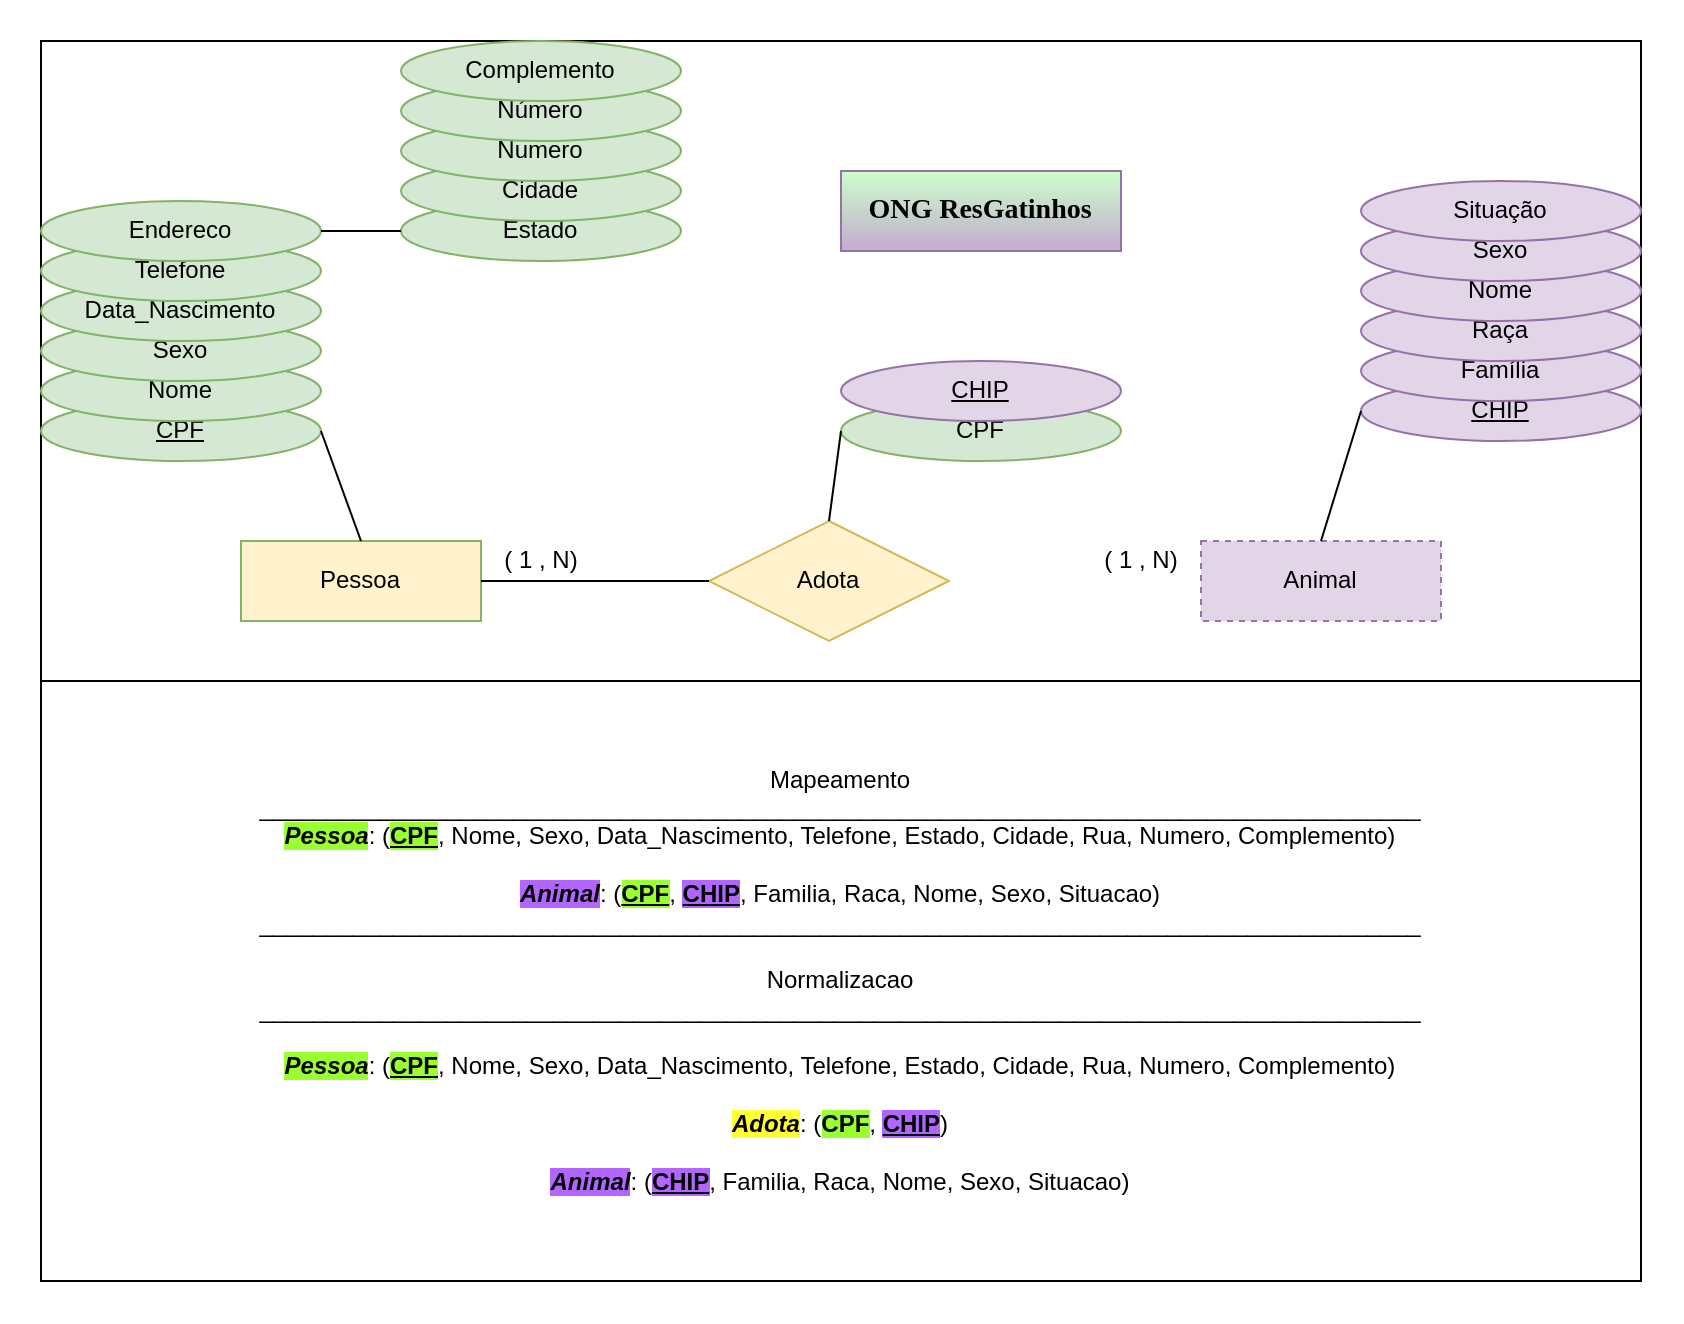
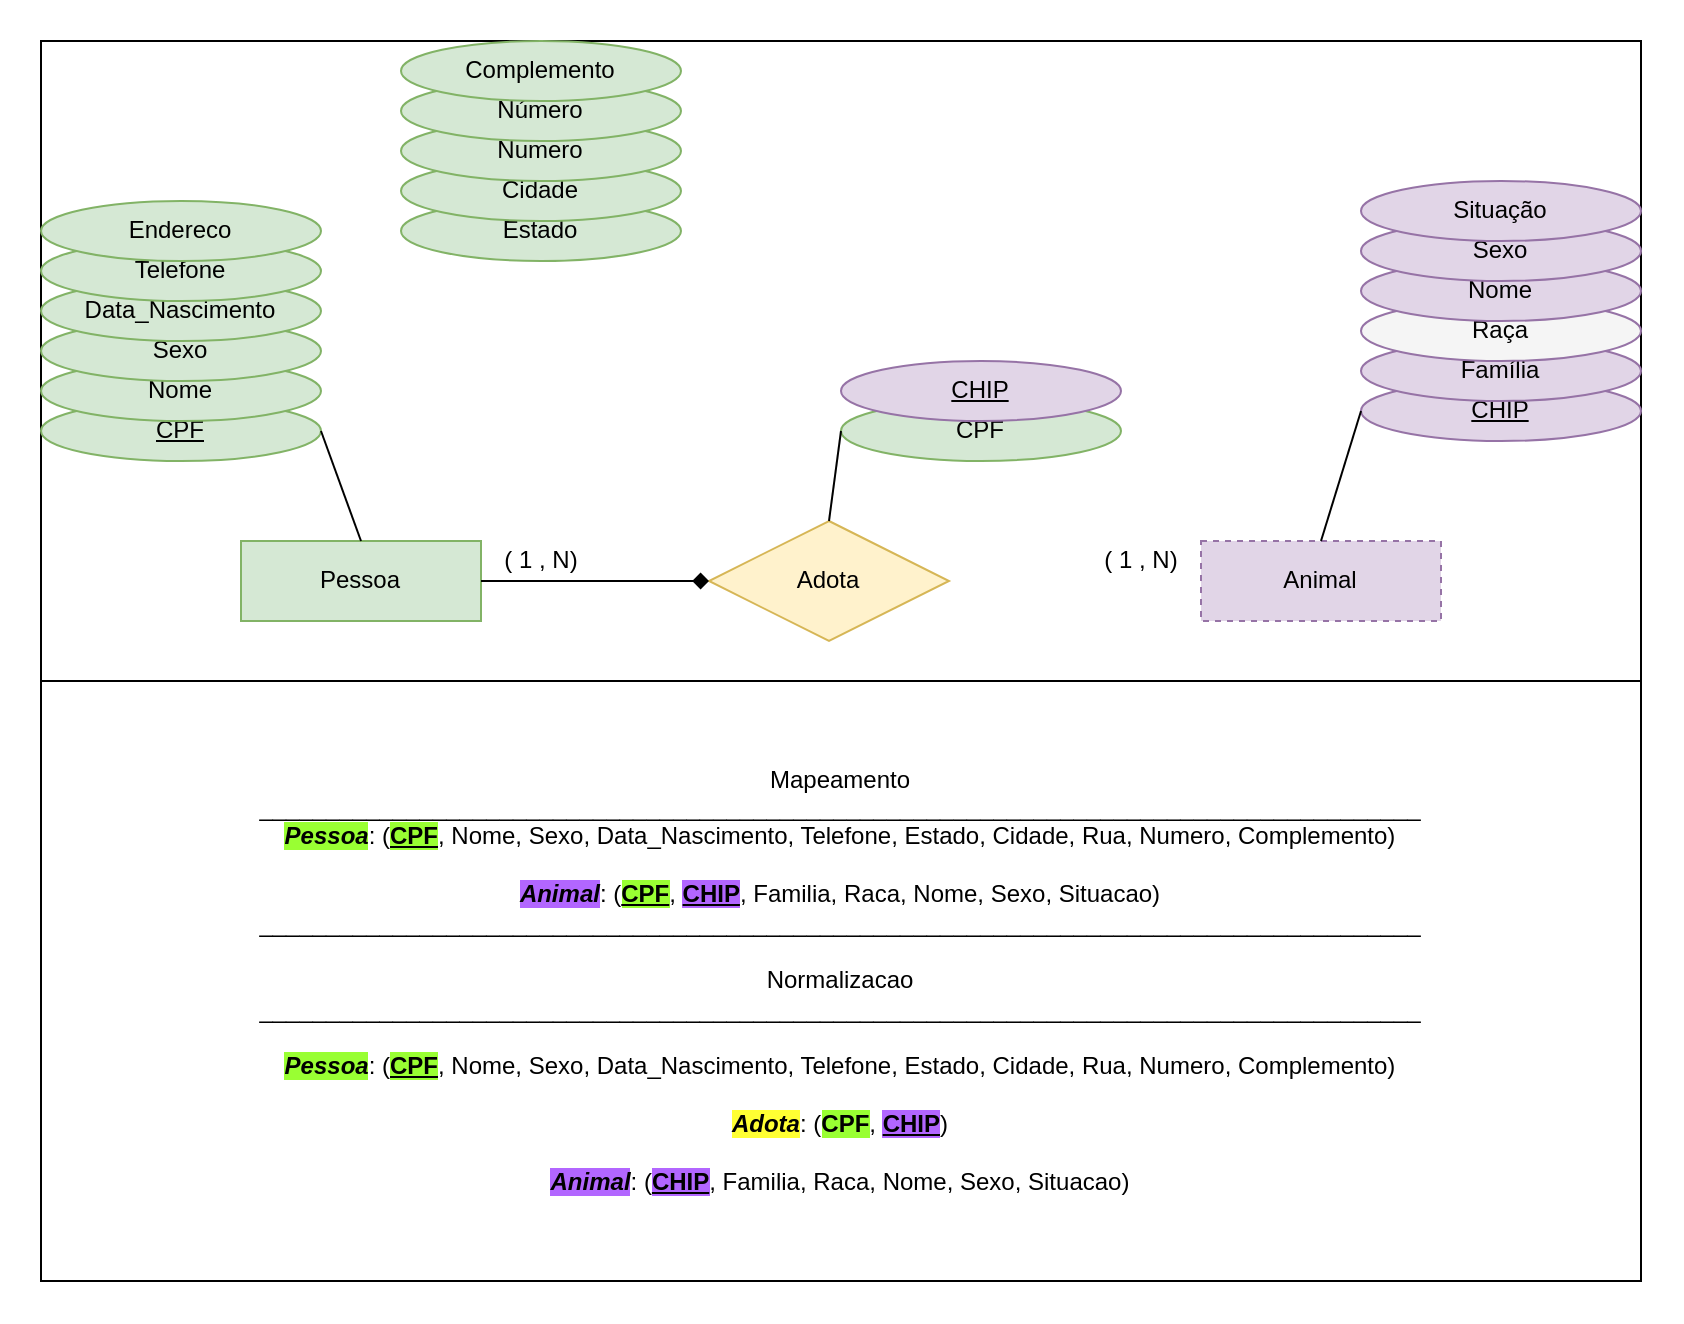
node "ONG ResGatinhos": removed
edge "Endereco" -- "Estado": removed
node "Raça": fillcolor #e1d5e7 -> #f5f5f5
node "Pessoa": fillcolor #fff2cc -> #d5e8d4
edge "Pessoa" -- "Adota": arrowhead none -> diamond
